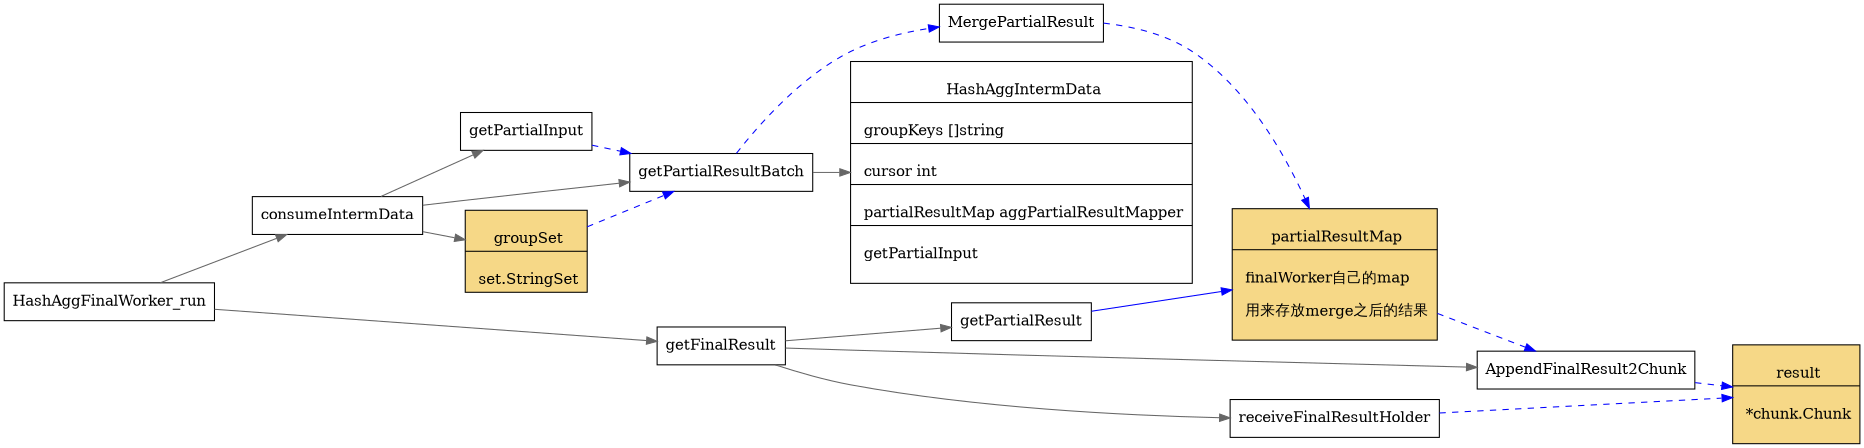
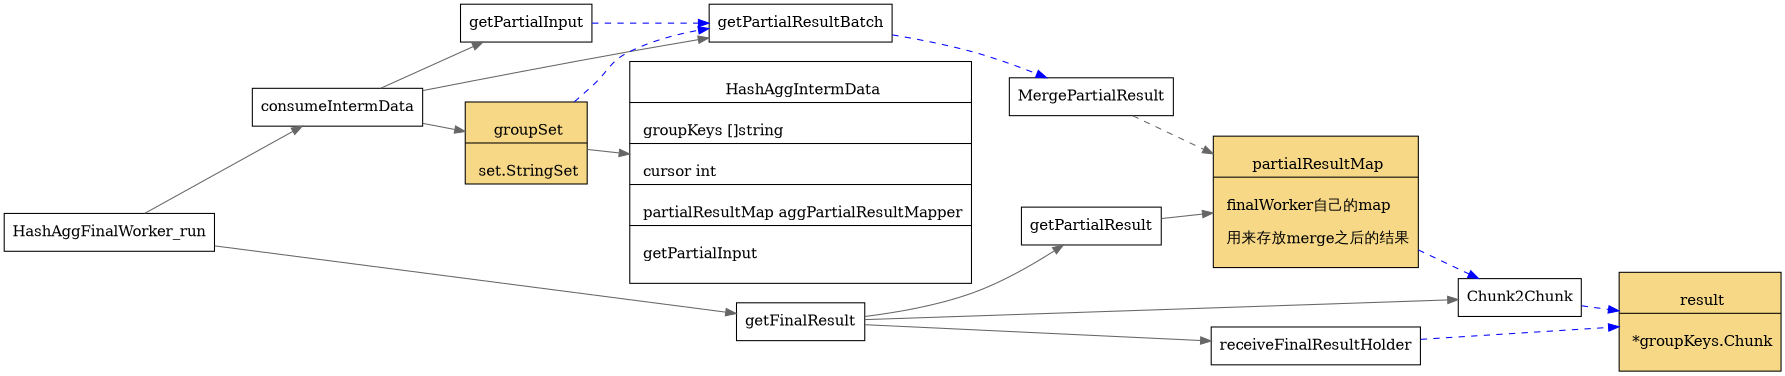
edge "MergePartialResult" -> "partialResultMap": color blue -> gray40
edge "getPartialResultBatch" -> "HashAggIntermData": now "groupSet" -> "HashAggIntermData"
edge "getPartialResult" -> "partialResultMap": color blue -> gray40
node "AppendFinalResult2Chunk": label "AppendFinalResult2Chunk" -> "Chunk2Chunk"
node "result": text "*chunk.Chunk" -> "*groupKeys.Chunk"
